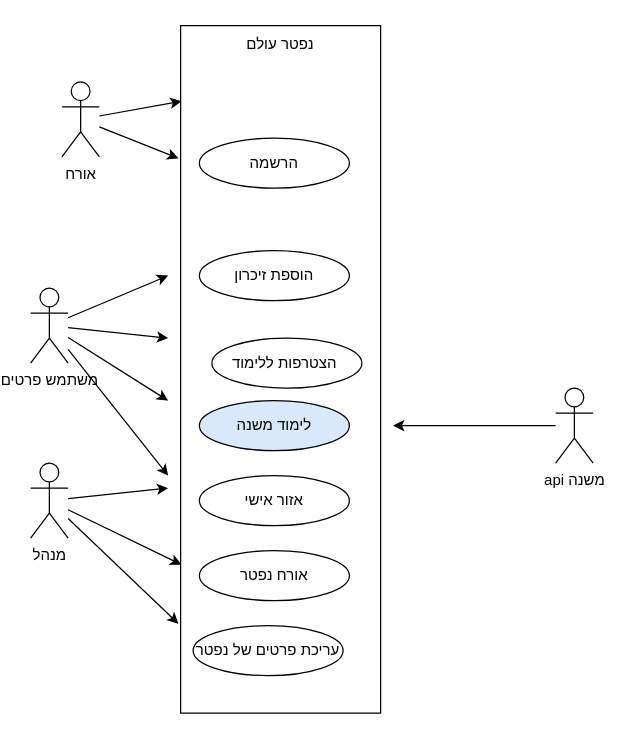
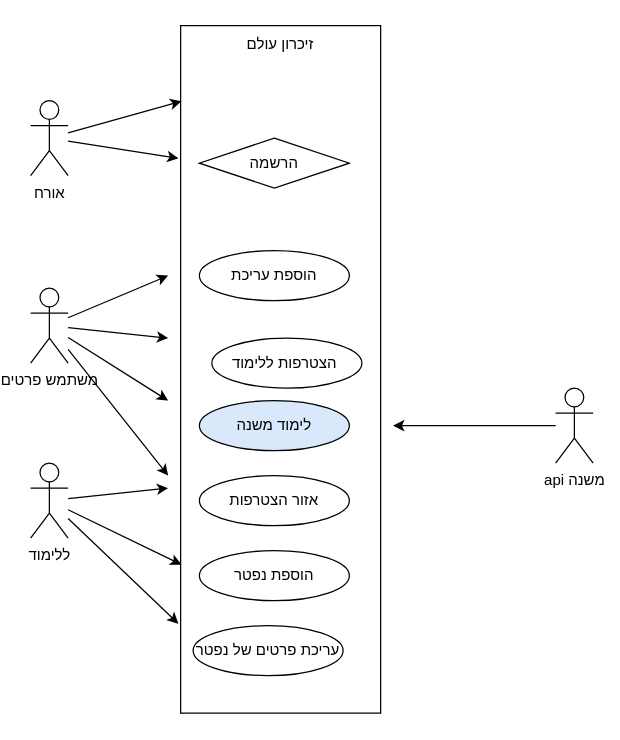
node "נפטר עולם": label "נפטר עולם" -> "זיכרון עולם"
node "אורח": moved (81, 119) -> (49, 138)
node "הרשמה": shape ellipse -> diamond
node "הוספת זיכרון": label "הוספת זיכרון" -> "הוספת עריכת"
node "אזור אישי": label "אזור אישי" -> "אזור הצטרפות"
node "מנהל": label "מנהל" -> "ללימוד"
node "אורח נפטר": label "אורח נפטר" -> "הוספת נפטר"
